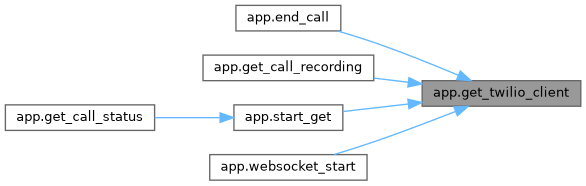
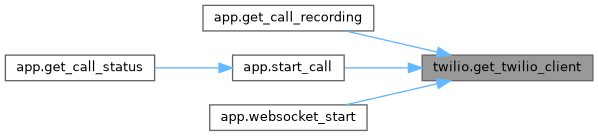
node "app.end_call": removed
node "app.get_twilio_client": label "app.get_twilio_client" -> "twilio.get_twilio_client"
node "app.start_get": label "app.start_get" -> "app.start_call"
